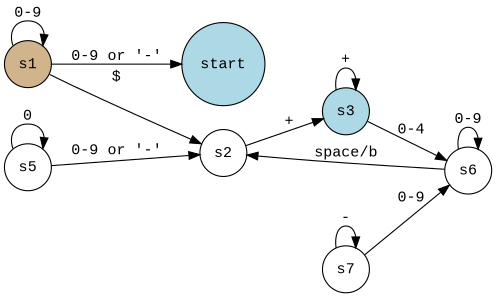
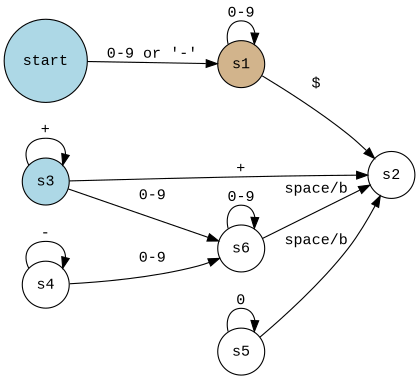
edge "s1" -> "start": reversed
edge "s3" -> "s6": label "0-4" -> "0-9"
edge "s2" -> "s3": reversed
edge "s5" -> "s2": label "0-9 or '-'" -> "space/b"
node "s7": label "s7" -> "s4"
